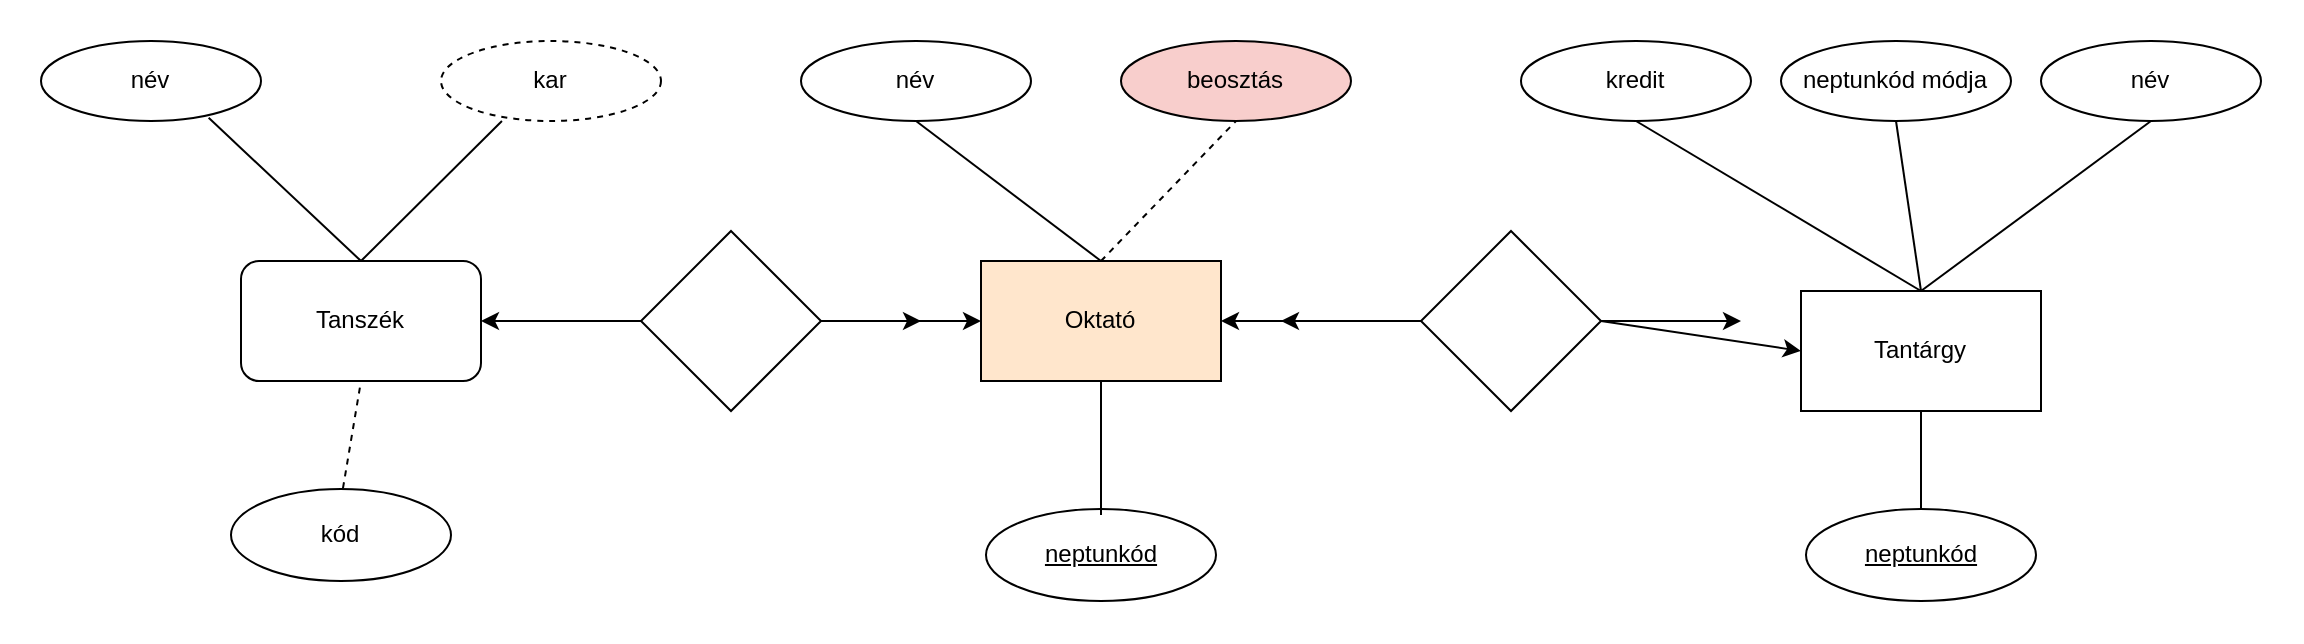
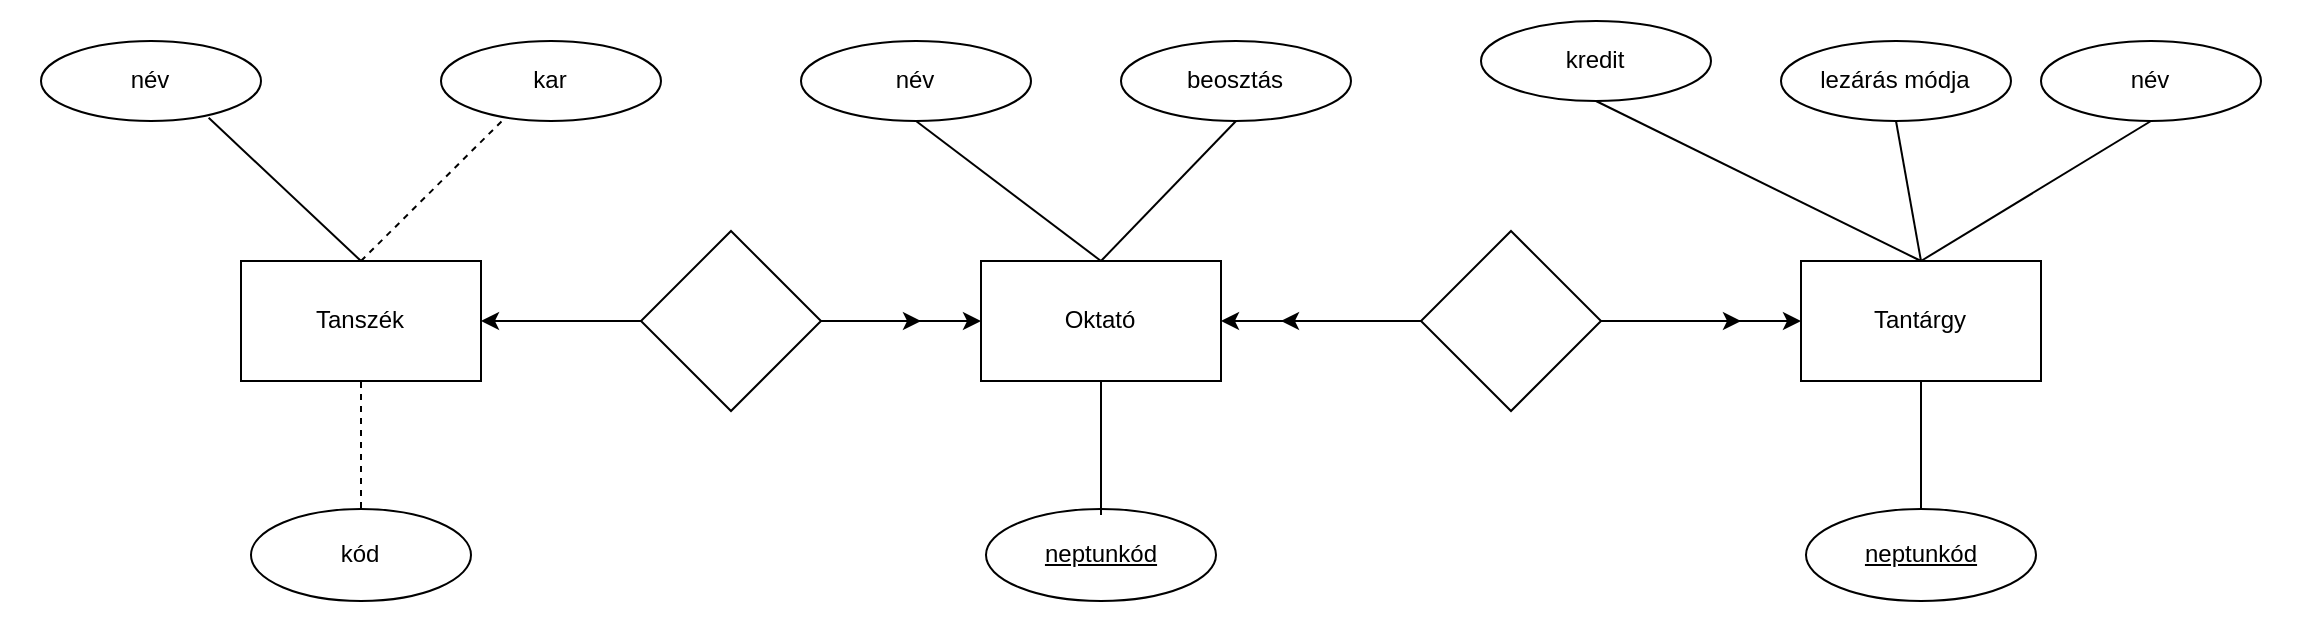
node "kar": style dashed -> solid
node "beosztás": fillcolor #f8cecc -> #ffffff
node "kredit": moved (1636, 81) -> (1596, 61)
node "neptunkód módja": label "neptunkód módja" -> "lezárás módja"
edge "kar" -- "Tanszék": style solid -> dashed
edge "beosztás" -- "Oktató": style dashed -> solid
node "Tanszék": shape rounded rectangle -> rectangle
node "Oktató": fillcolor #ffe6cc -> #ffffff
node "Tantárgy": moved (1921, 351) -> (1921, 321)
node "kód": moved (341, 535) -> (361, 555)
